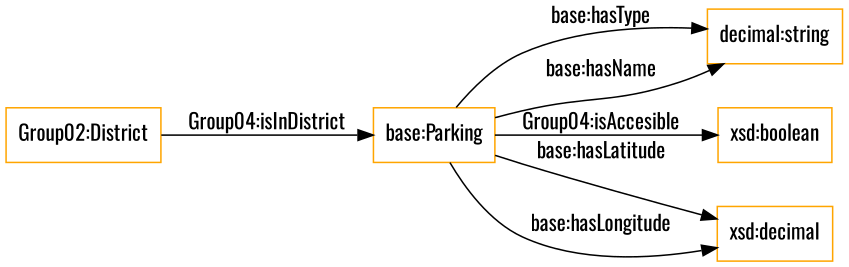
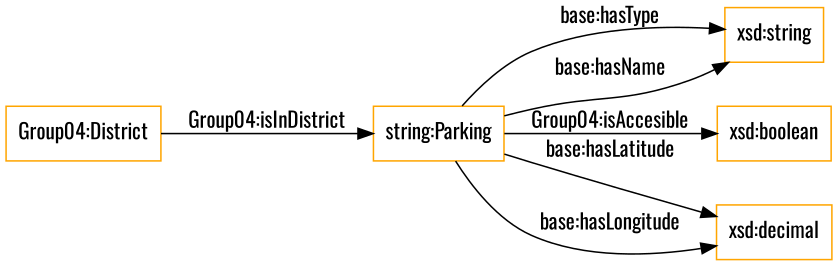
node "decimal:string": label "decimal:string" -> "xsd:string"
node "Group02:District": label "Group02:District" -> "Group04:District"
node "base:Parking": label "base:Parking" -> "string:Parking"
